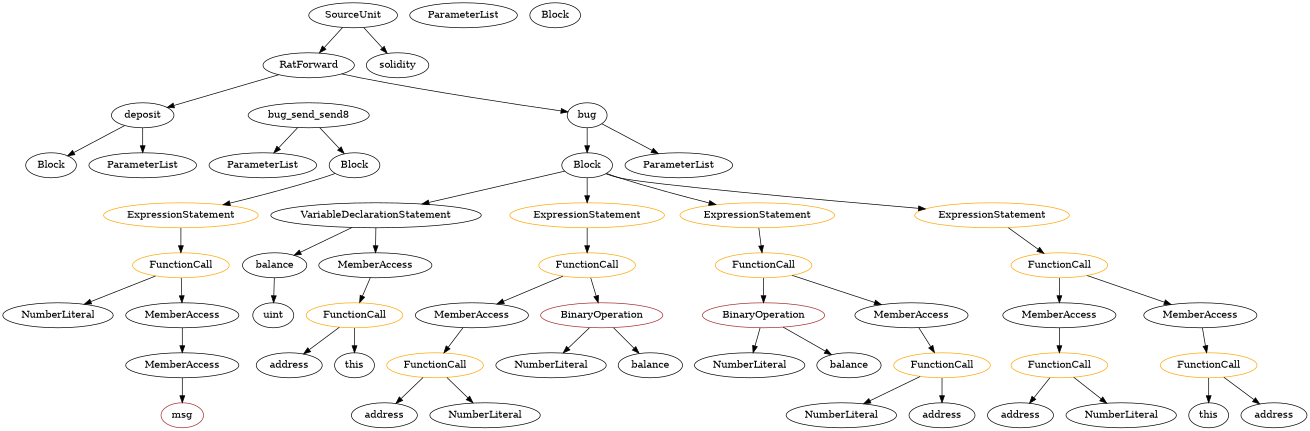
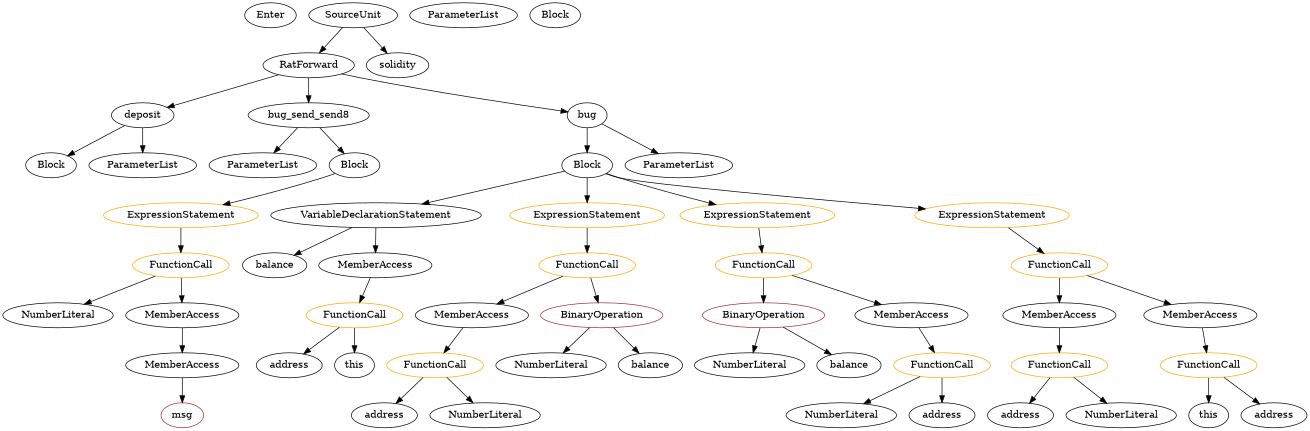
node "Enter": added
edge "RatForward" -> "bug_send_send8": added
node "uint": removed
